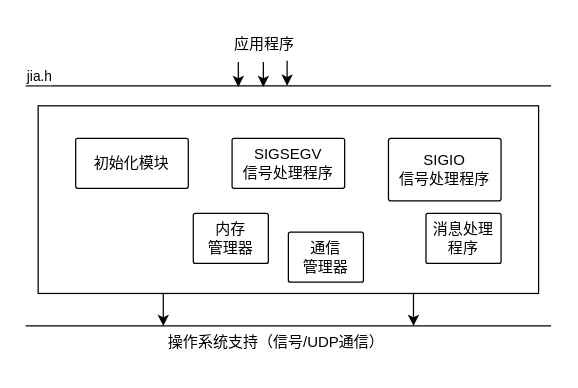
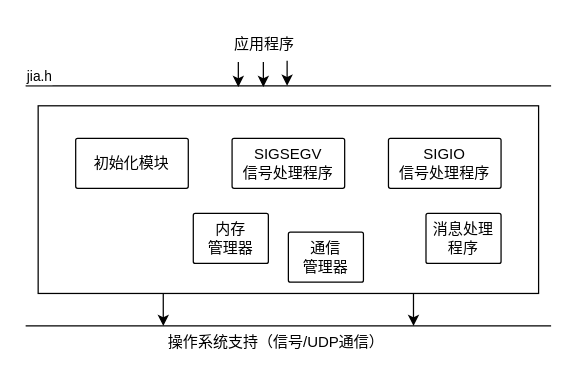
node "SIGIO 信号处理程序": size 113x63 -> 113x50
